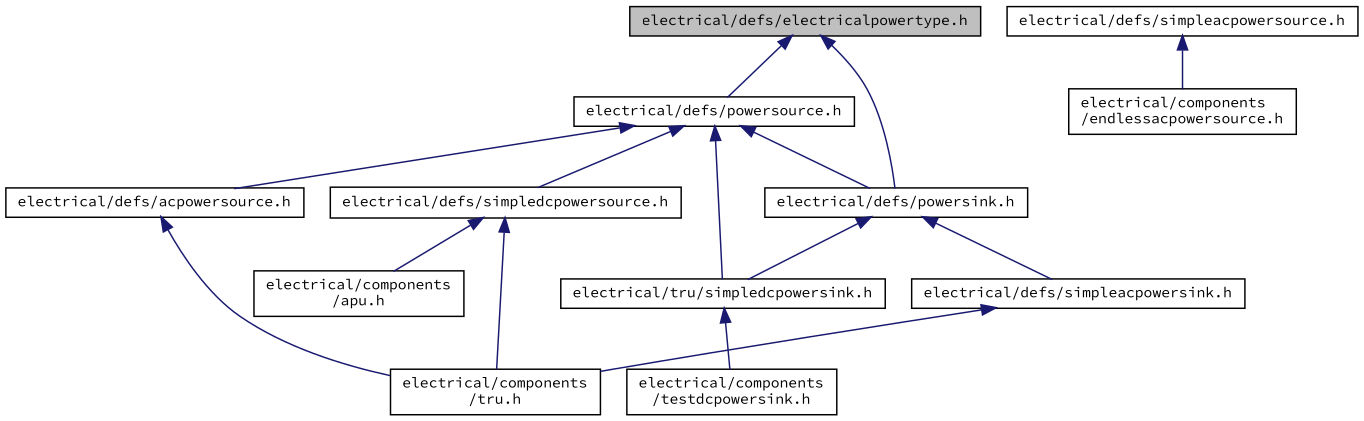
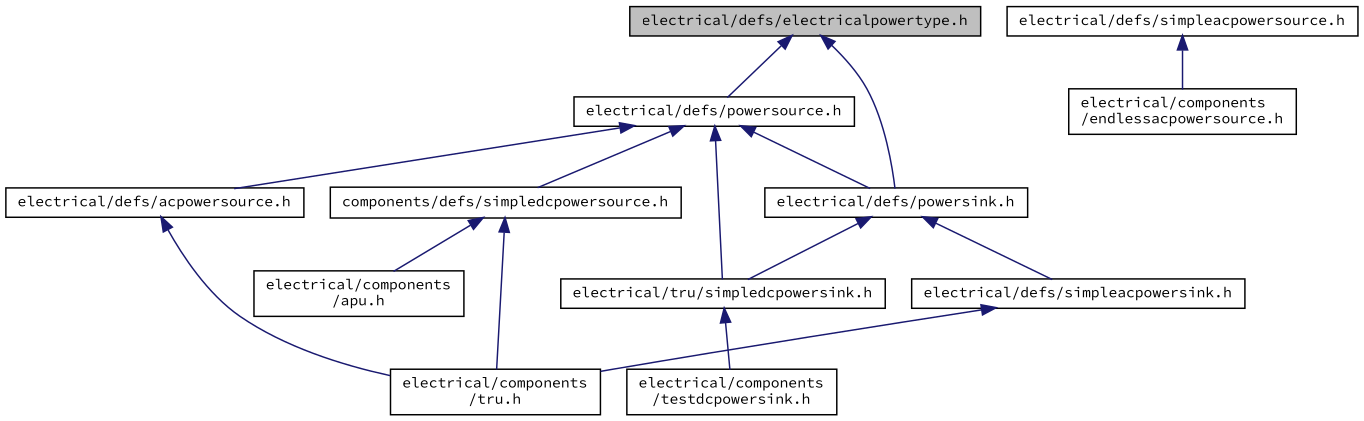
node "electrical/defs/simpledcpowersource.h": label "electrical/defs/simpledcpowersource.h" -> "components/defs/simpledcpowersource.h"
